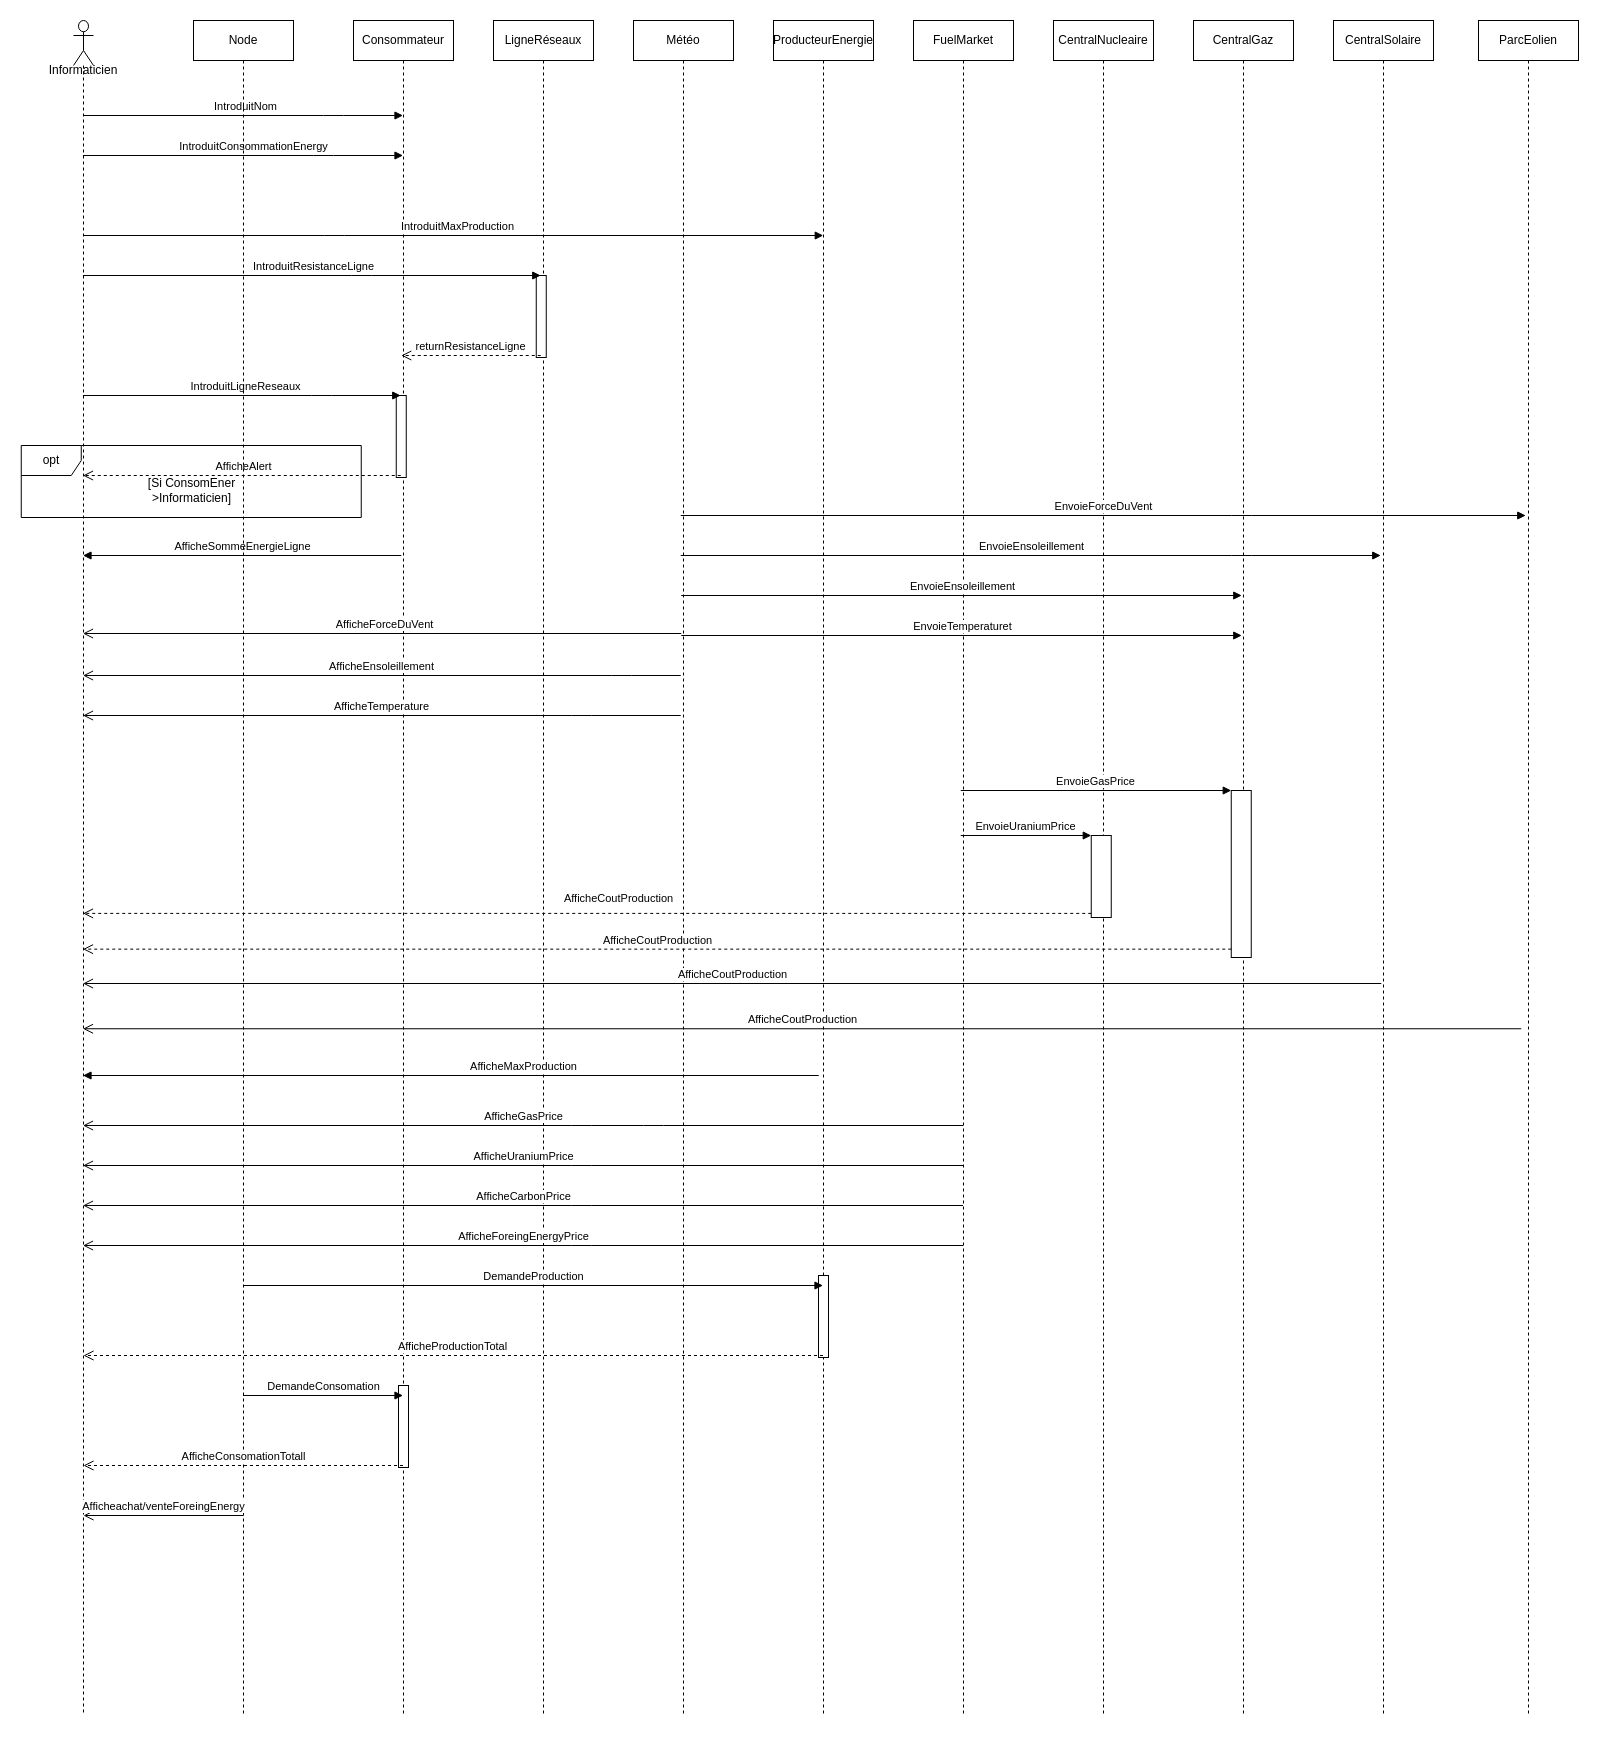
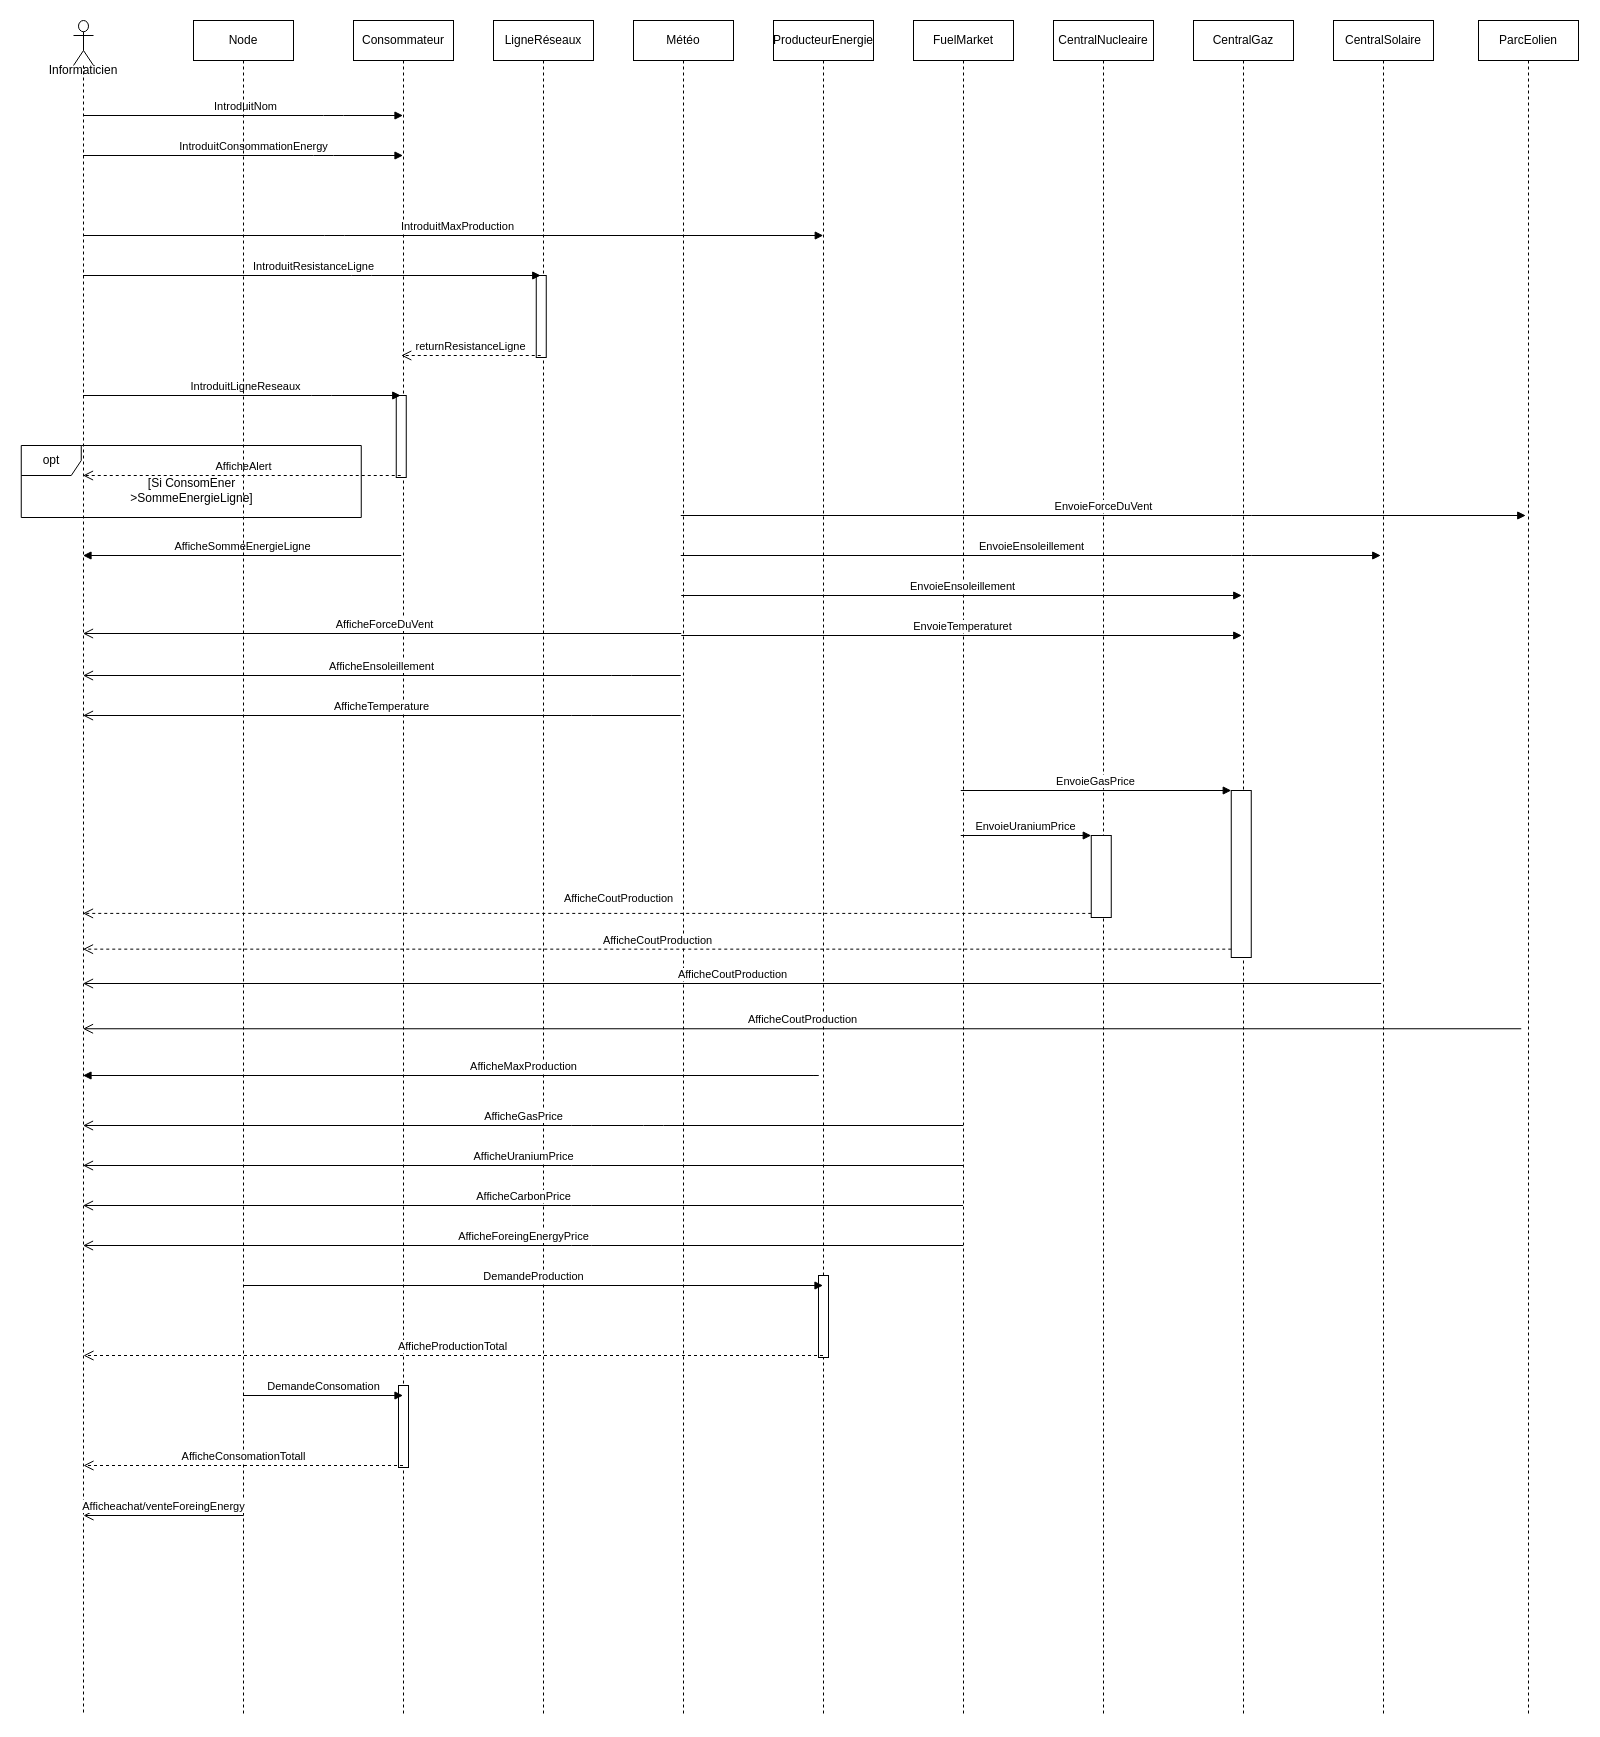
node "[Si ConsomEner >Informaticien]": label "[Si ConsomEner >Informaticien]" -> "[Si ConsomEner >SommeEnergieLigne]"
